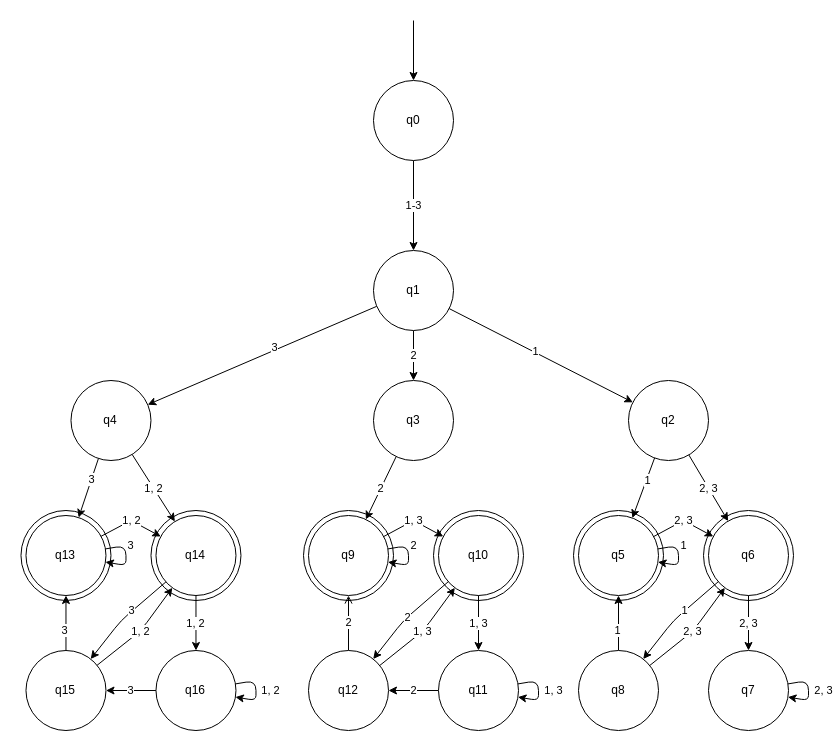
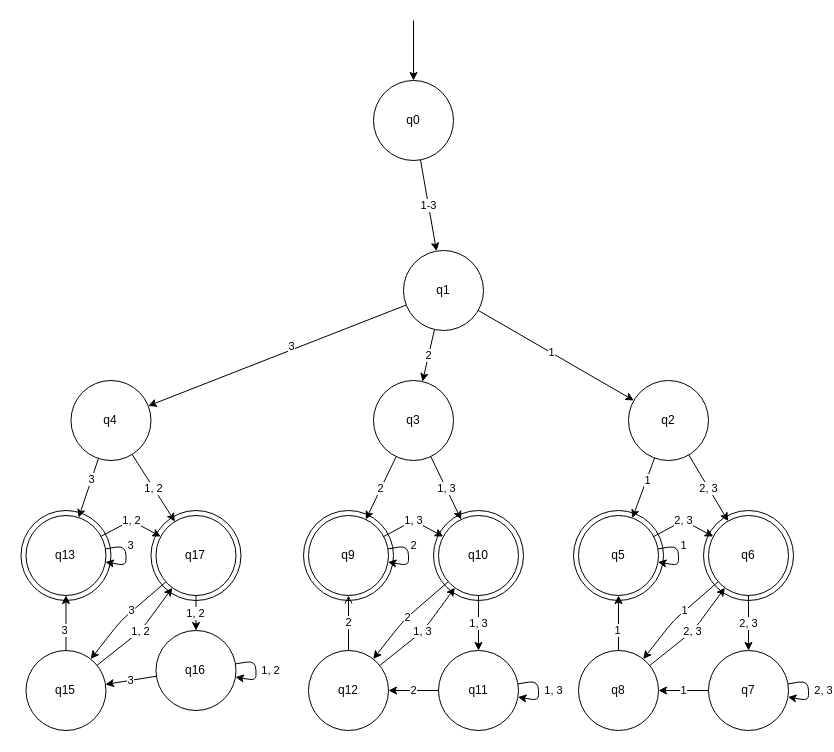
node "q1": moved (414, 291) -> (444, 291)
edge "q3" -> "q10": added, label "1, 3"
node "q14": label "q14" -> "q17"
node "q16": moved (196, 691) -> (196, 671)
edge "q7" -> "q8": added, label "1"
